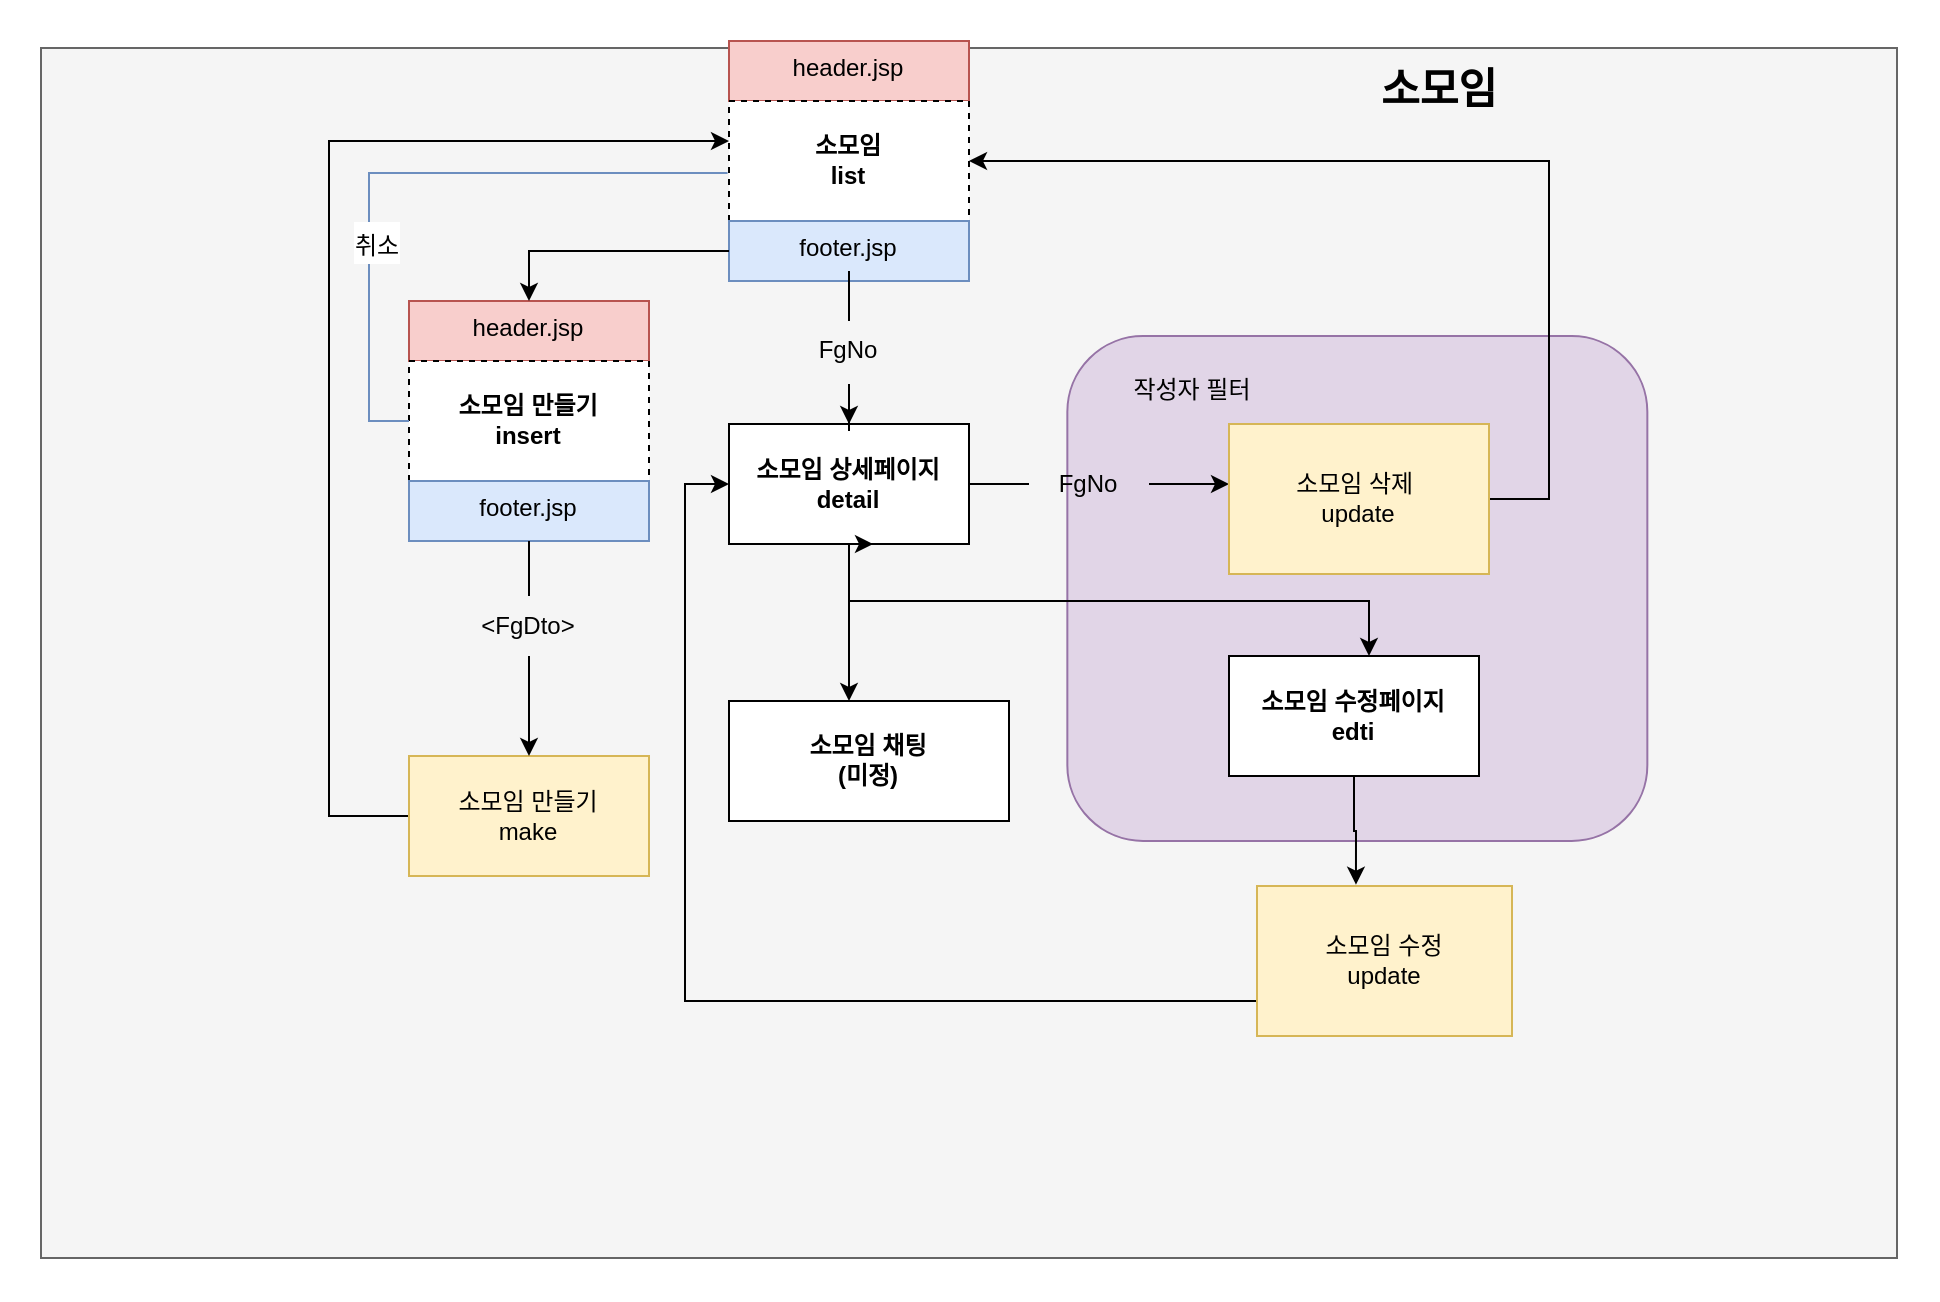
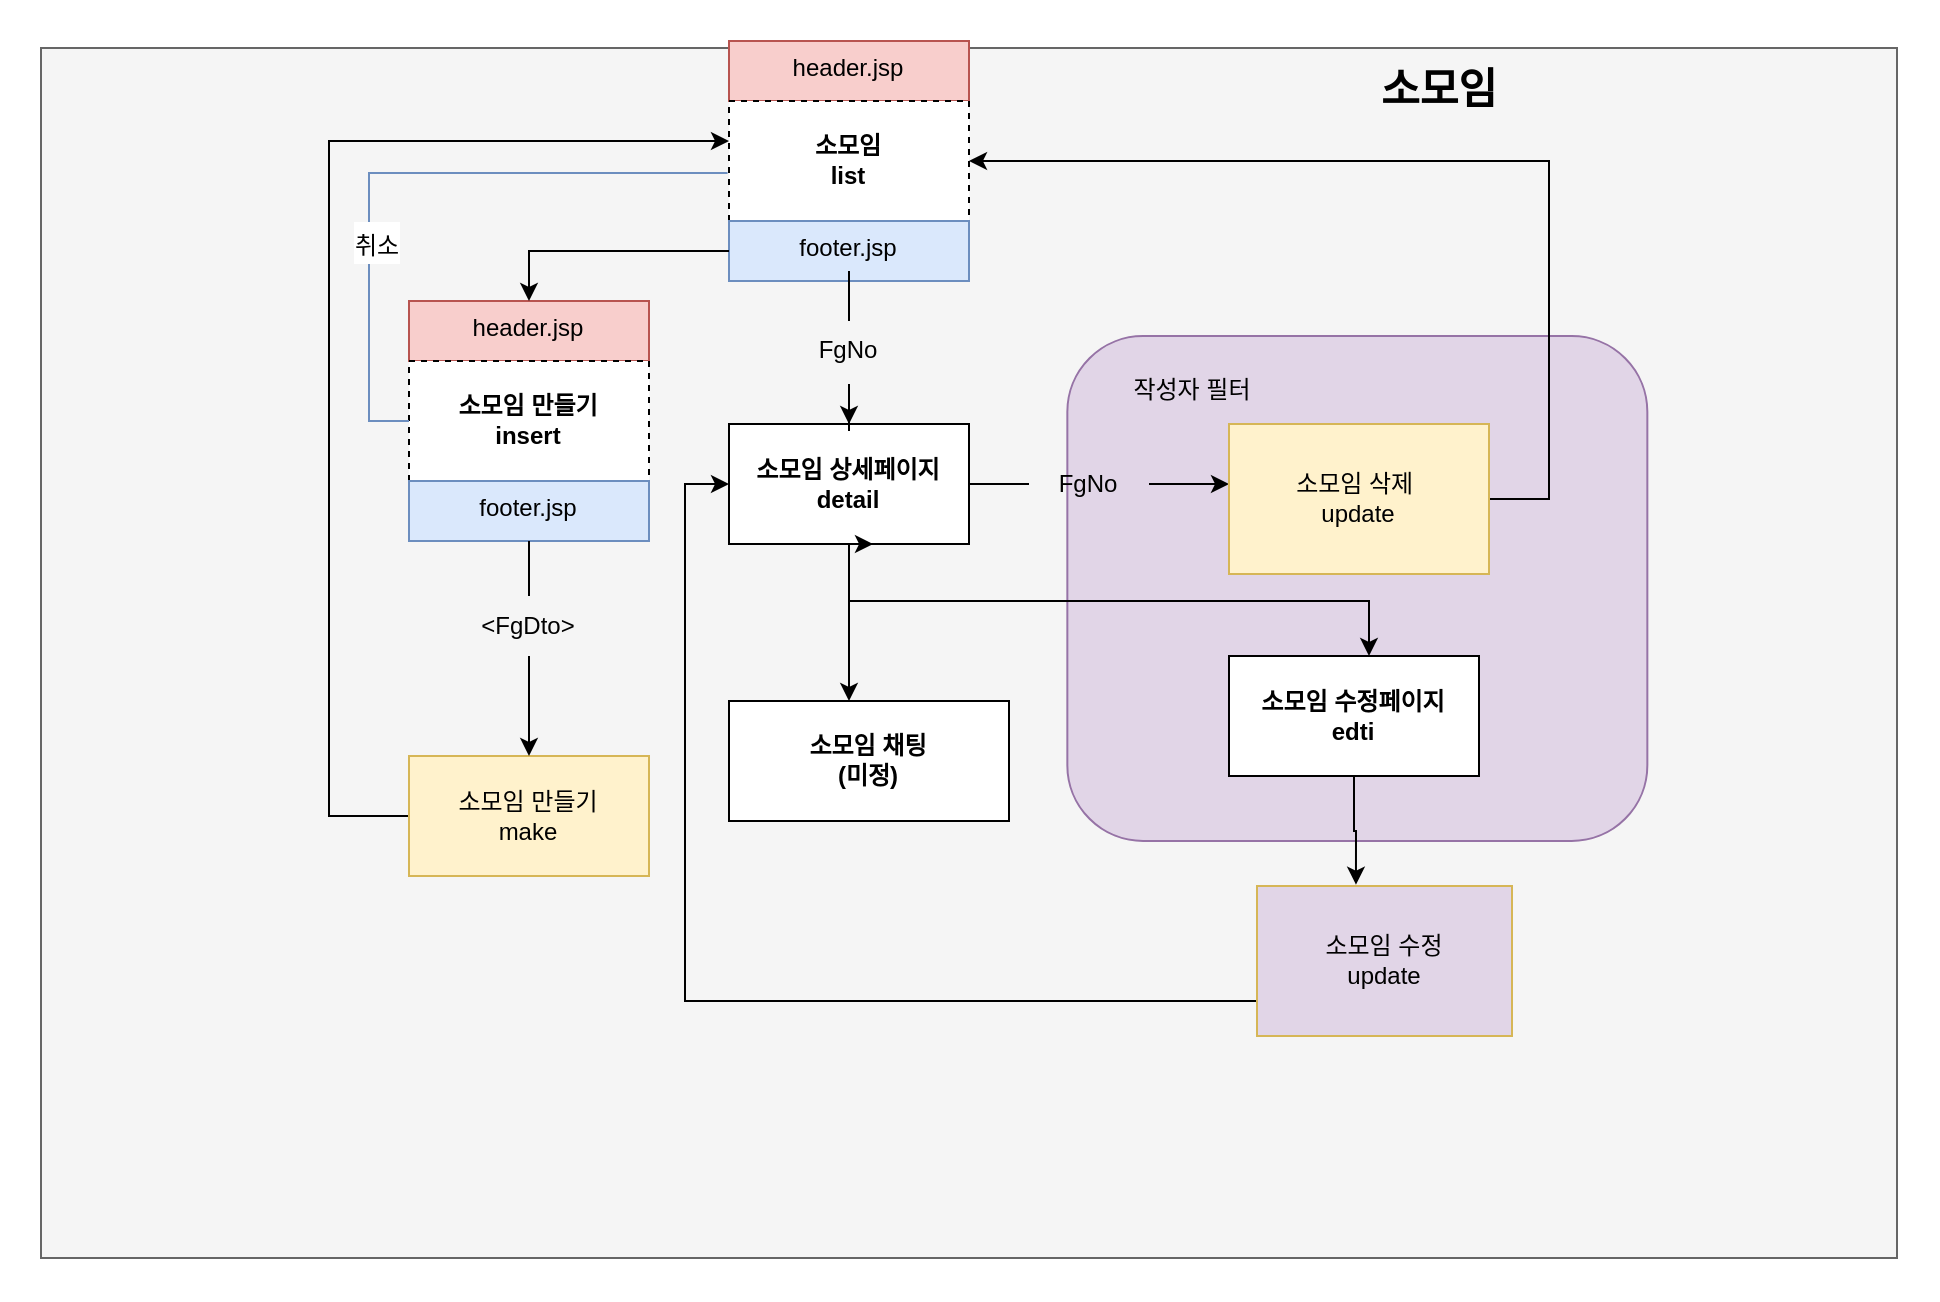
node "소모임 수정 update": fillcolor #fff2cc -> #e1d5e7
